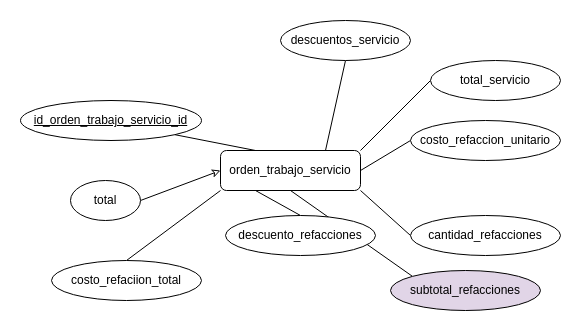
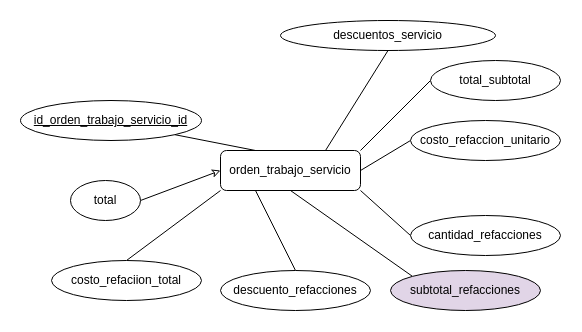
node "descuentos_servicio": size 130x40 -> 215x30
node "total_servicio": label "total_servicio" -> "total_subtotal"
node "descuento_refacciones": moved (301, 236) -> (296, 291)
